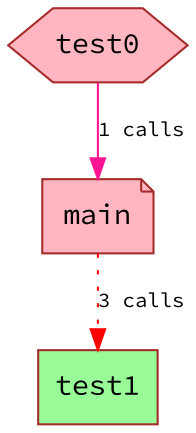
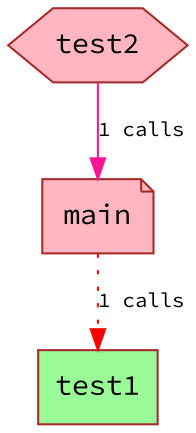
node "test0": label "test0" -> "test2"
edge "main" -> "test1": label "3 calls" -> "1 calls"
